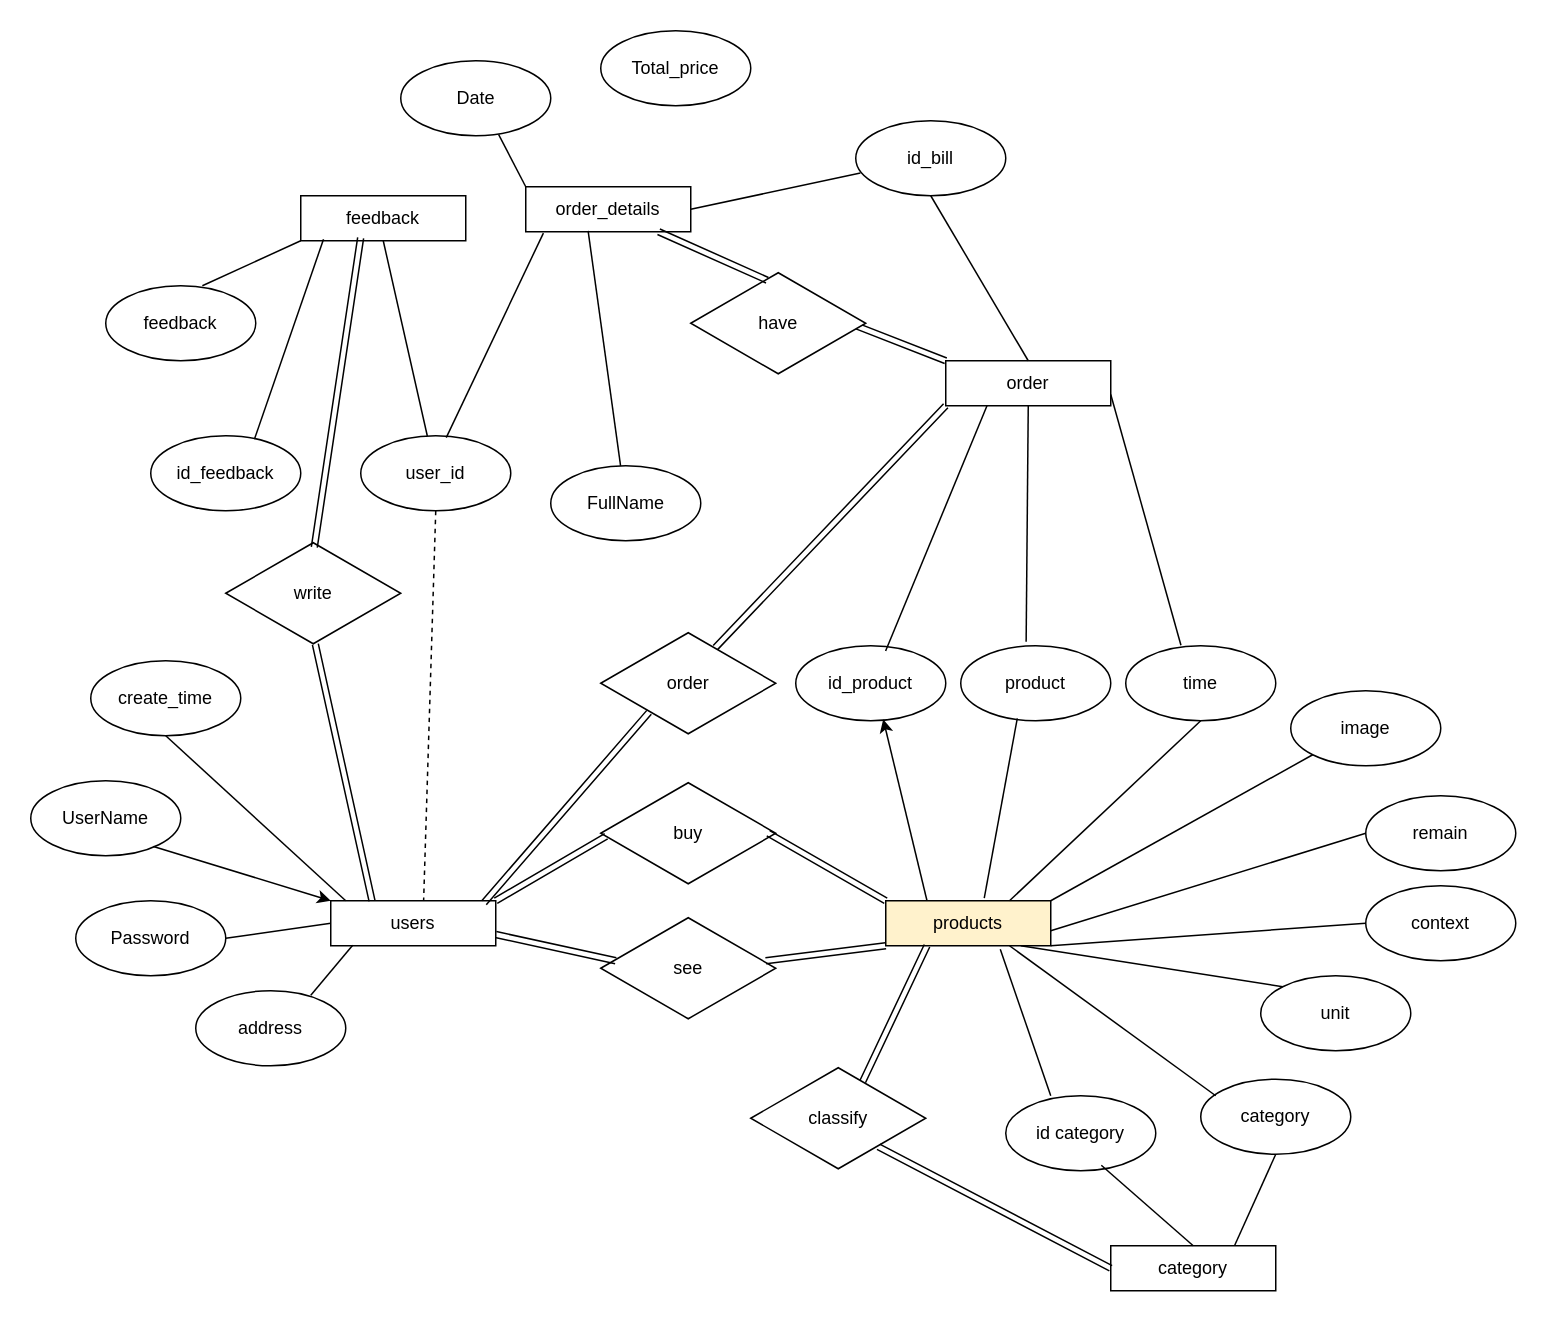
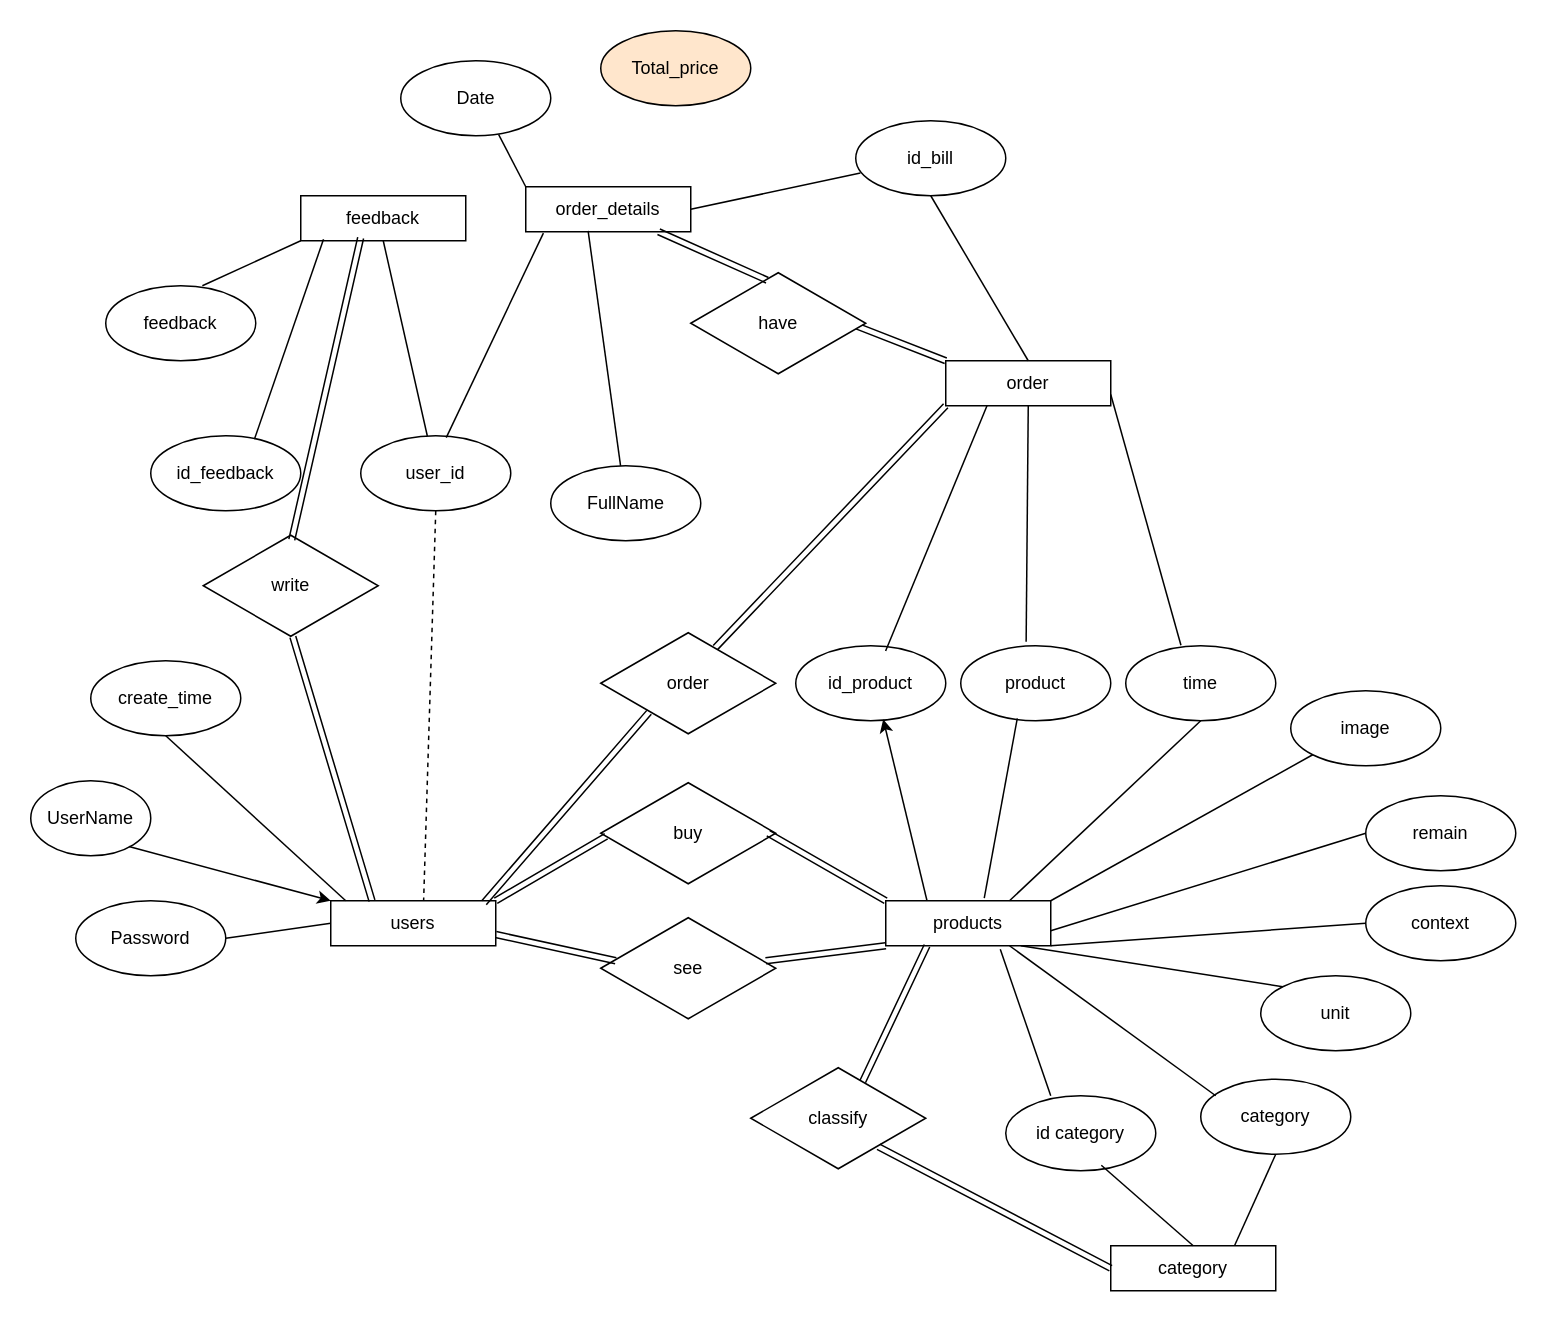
node "Total_price": fillcolor #ffffff -> #ffe6cc
node "write": moved (313, 593) -> (291, 586)
node "UserName": size 150x75 -> 120x75
node "products": fillcolor #fff2cc -> #ffffff
edge "users" -- "address": removed
node "address": removed
